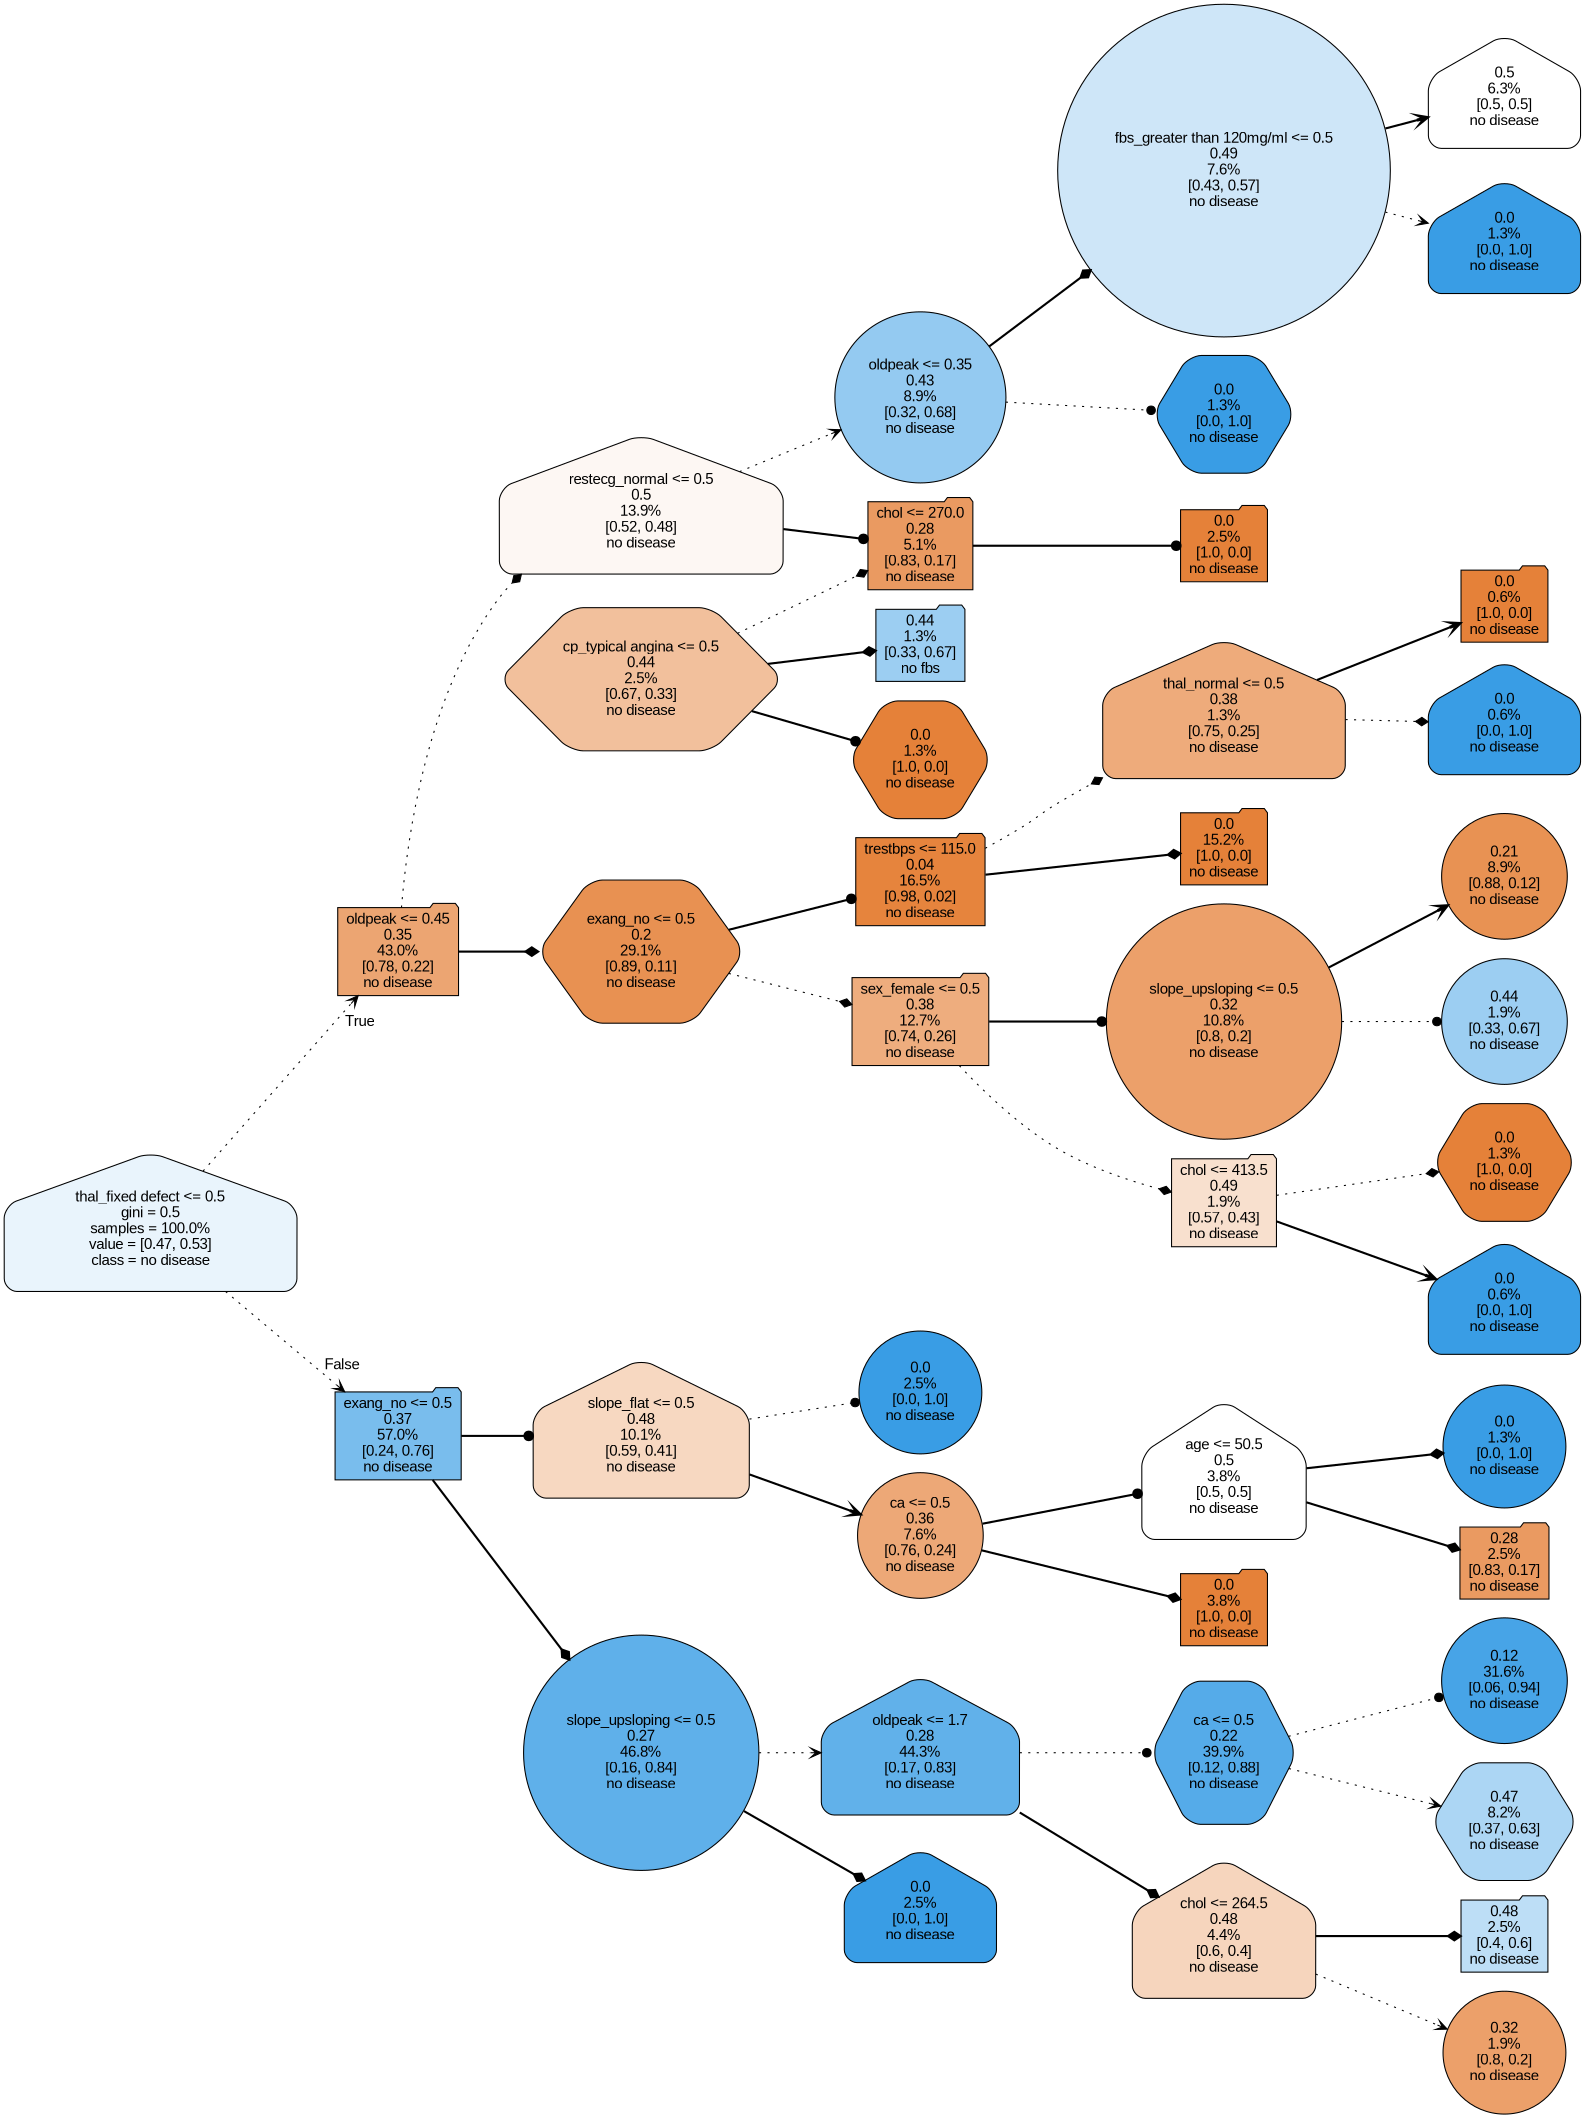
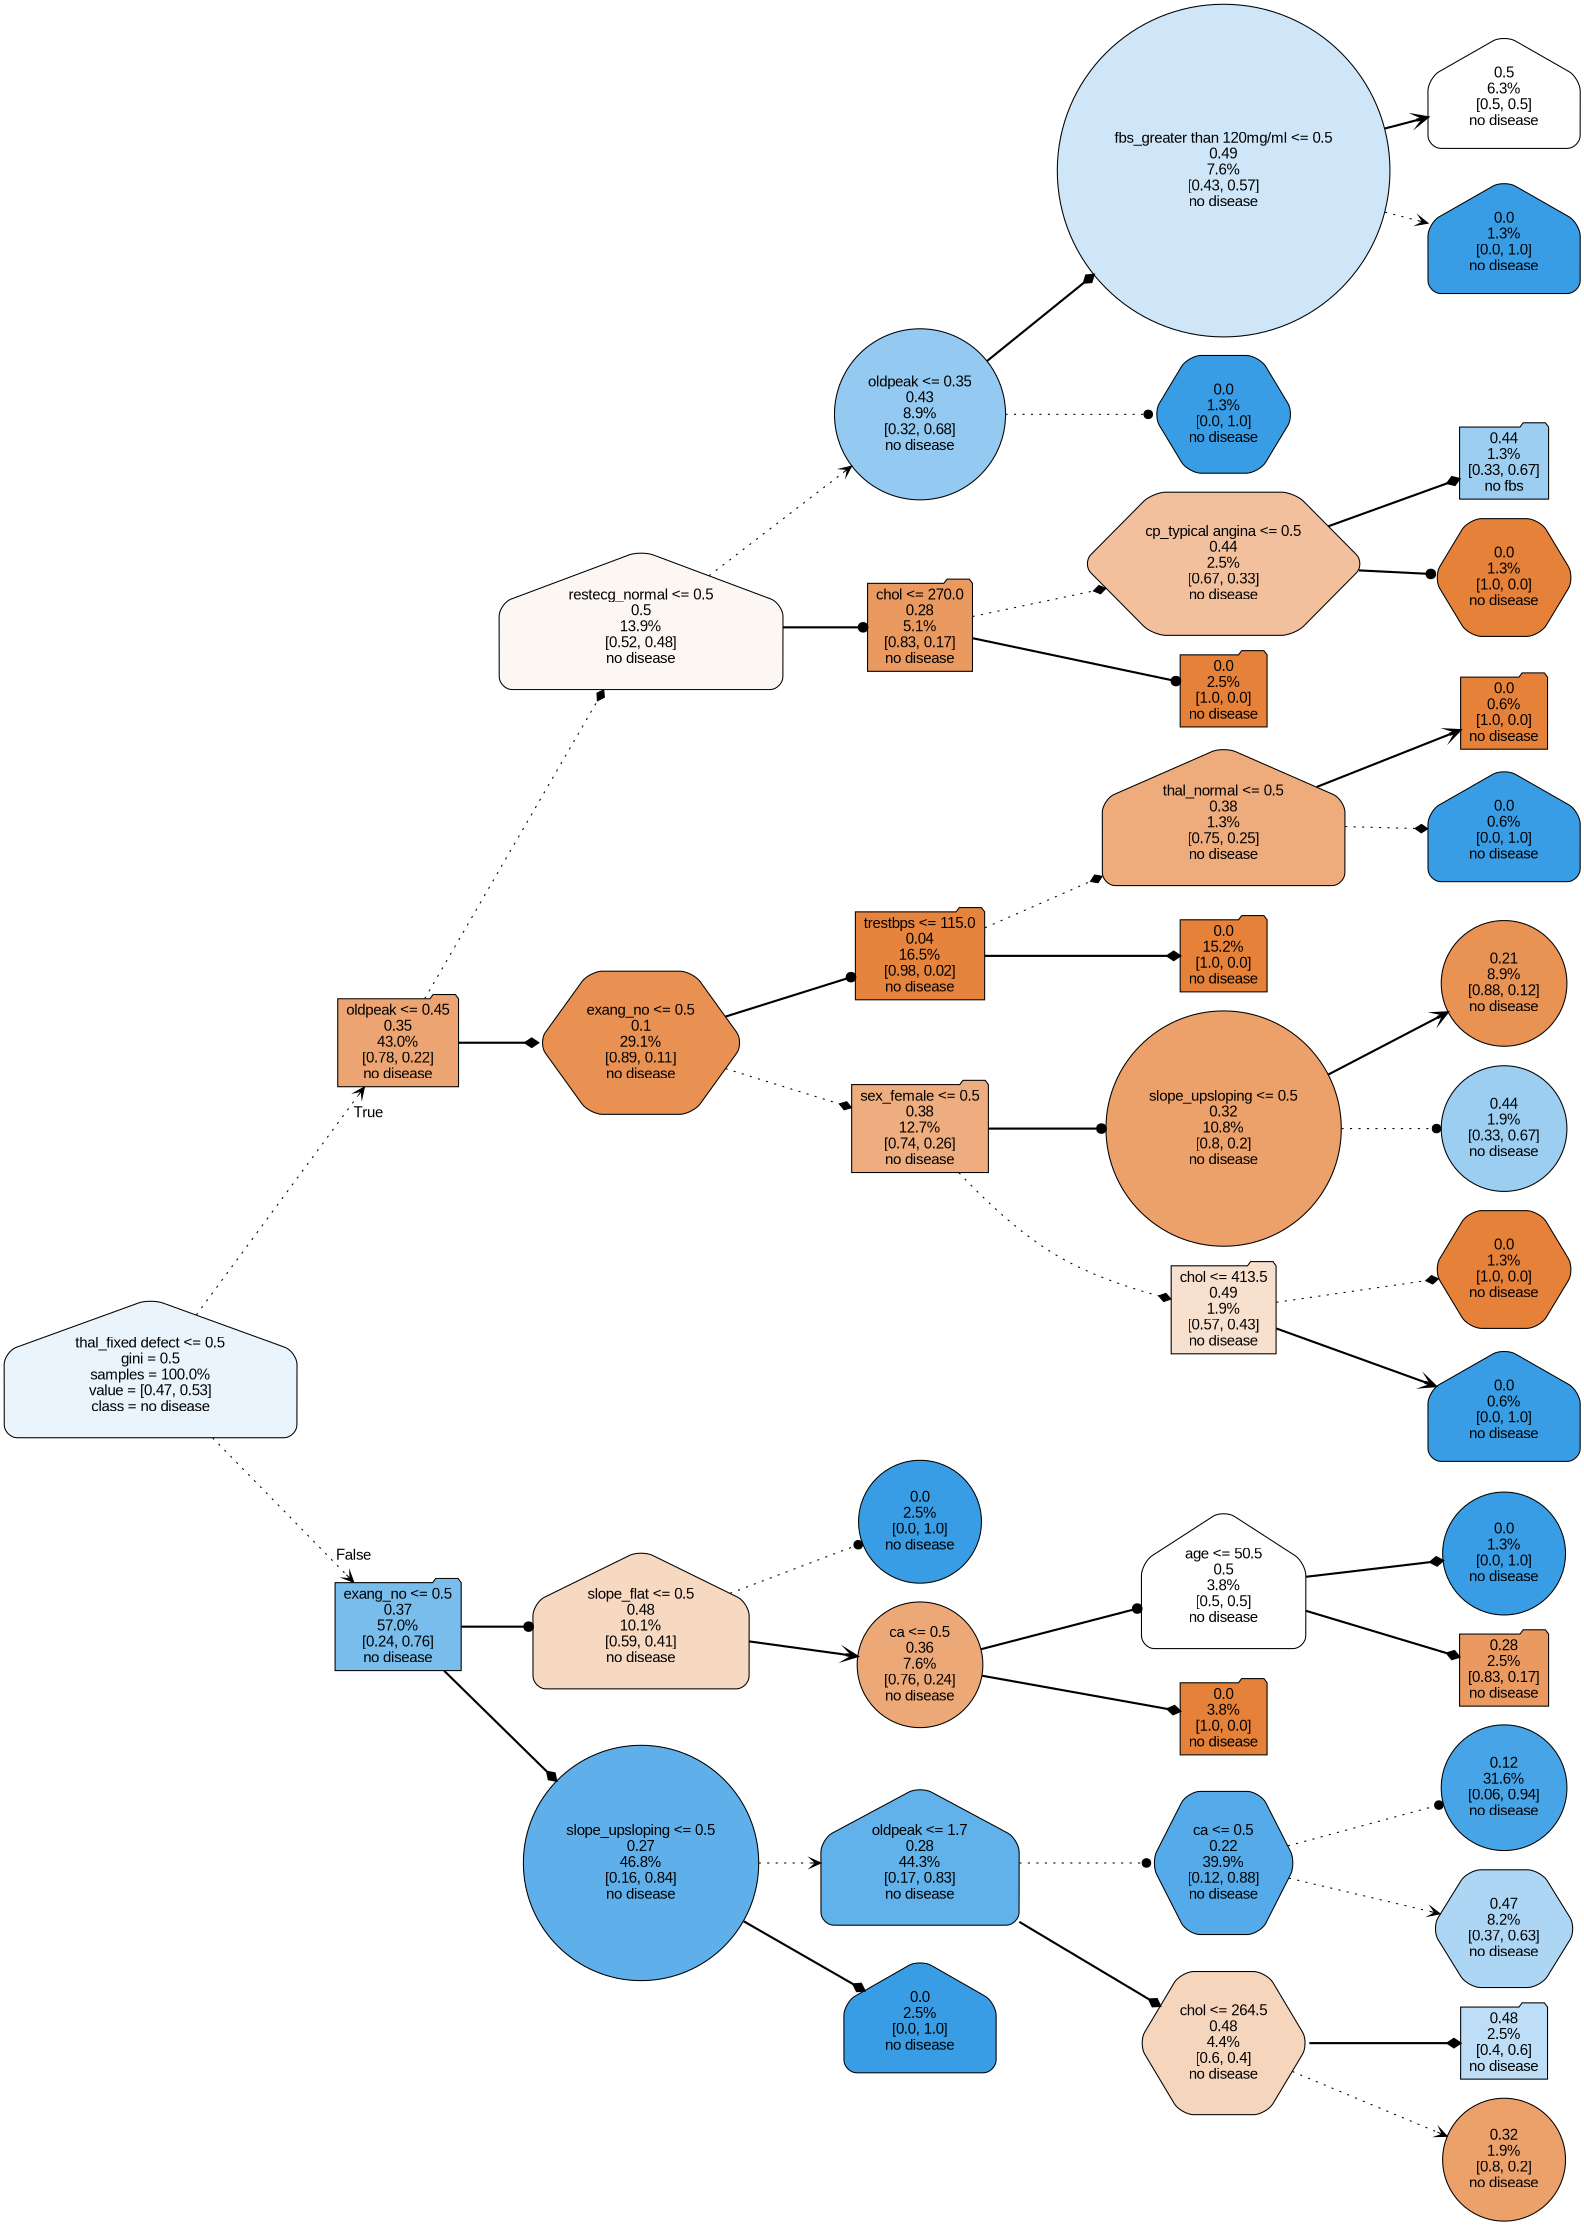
edge "cp_typical angina <= 0.5 0.44 2.5% [0.67, 0.33] no disease" -> "chol <= 270.0 0.28 5.1% [0.83, 0.17] no disease": reversed
node "exang_no <= 0.5 0.2 29.1% [0.89, 0.11] no disease": label "exang_no <= 0.5 0.2 29.1% [0.89, 0.11] no disease" -> "exang_no <= 0.5 0.1 29.1% [0.89, 0.11] no disease"
node "chol <= 264.5 0.48 4.4% [0.6, 0.4] no disease": shape house -> hexagon
